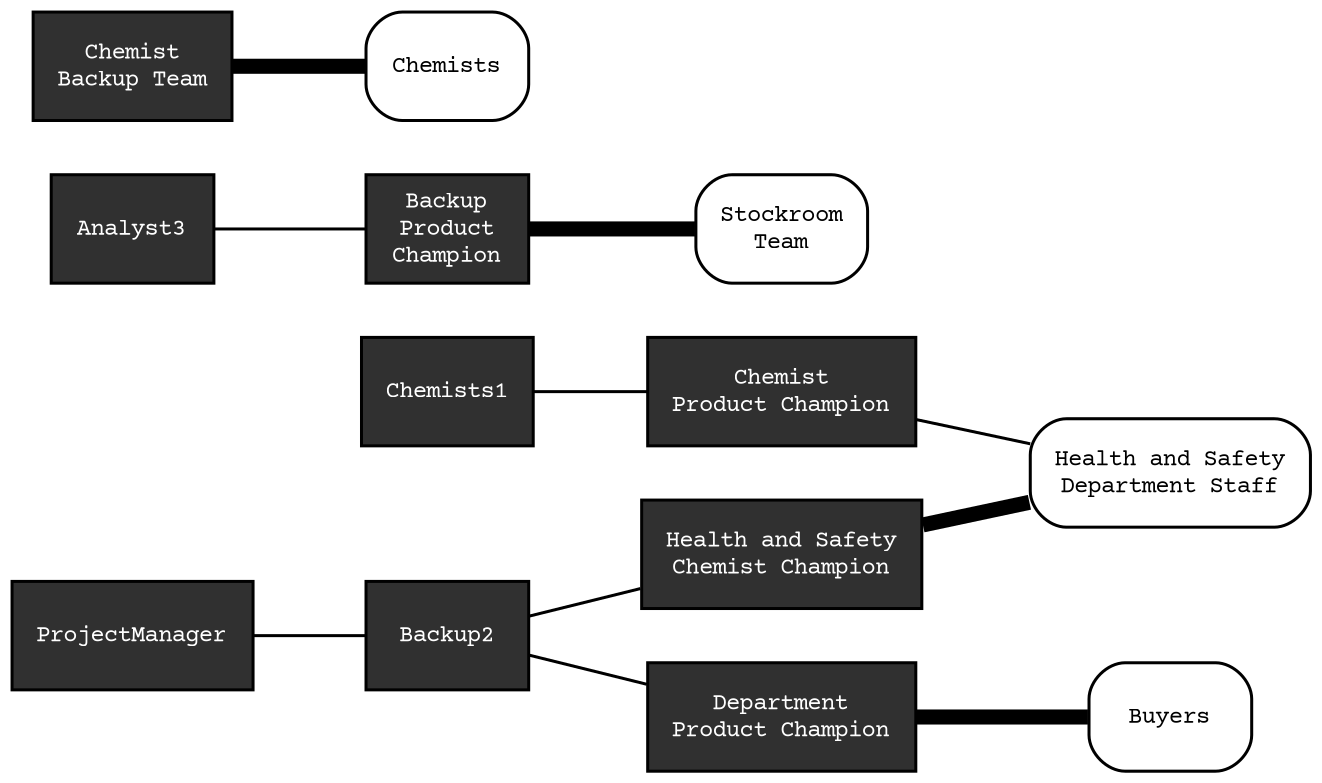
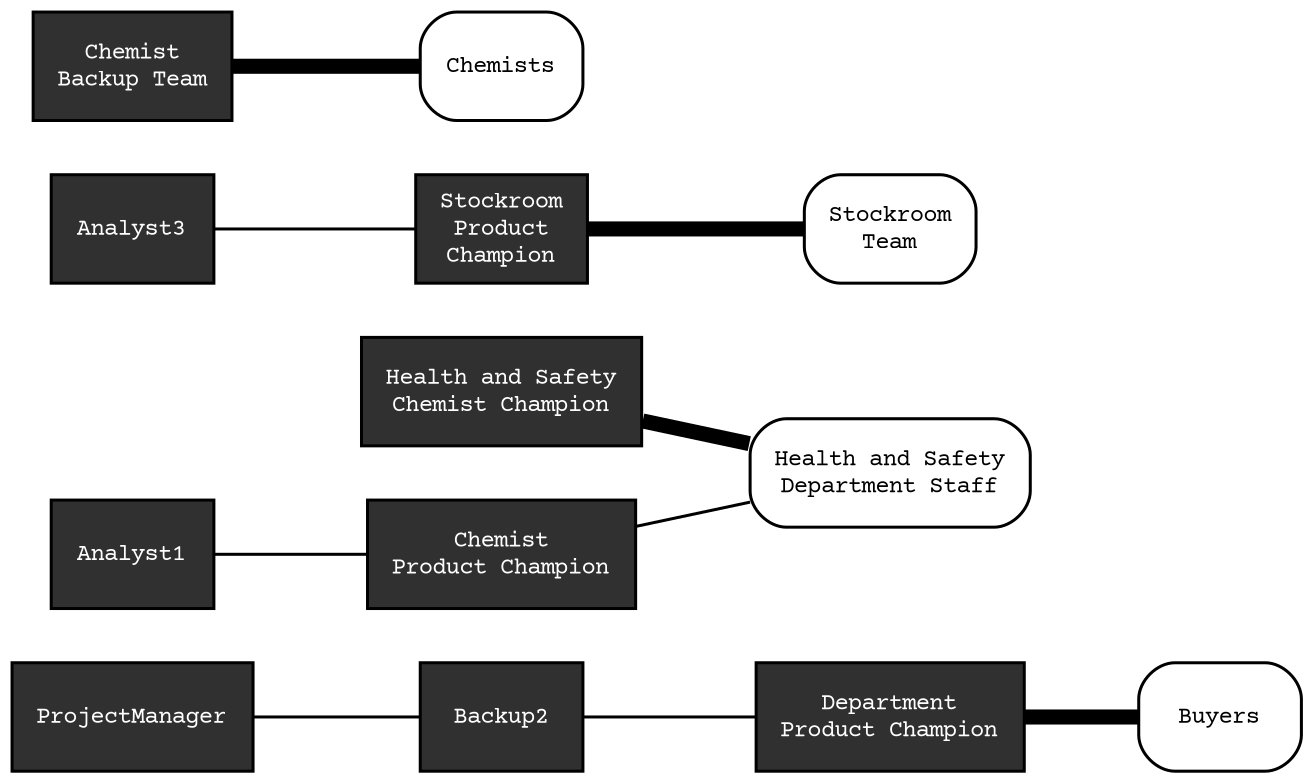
node "Backup Product Champion": label "Backup Product Champion" -> "Stockroom Product Champion"
node "Chemists1": label "Chemists1" -> "Analyst1"
edge "Health and Safety Chemist Champion" -- "Backup2": removed
